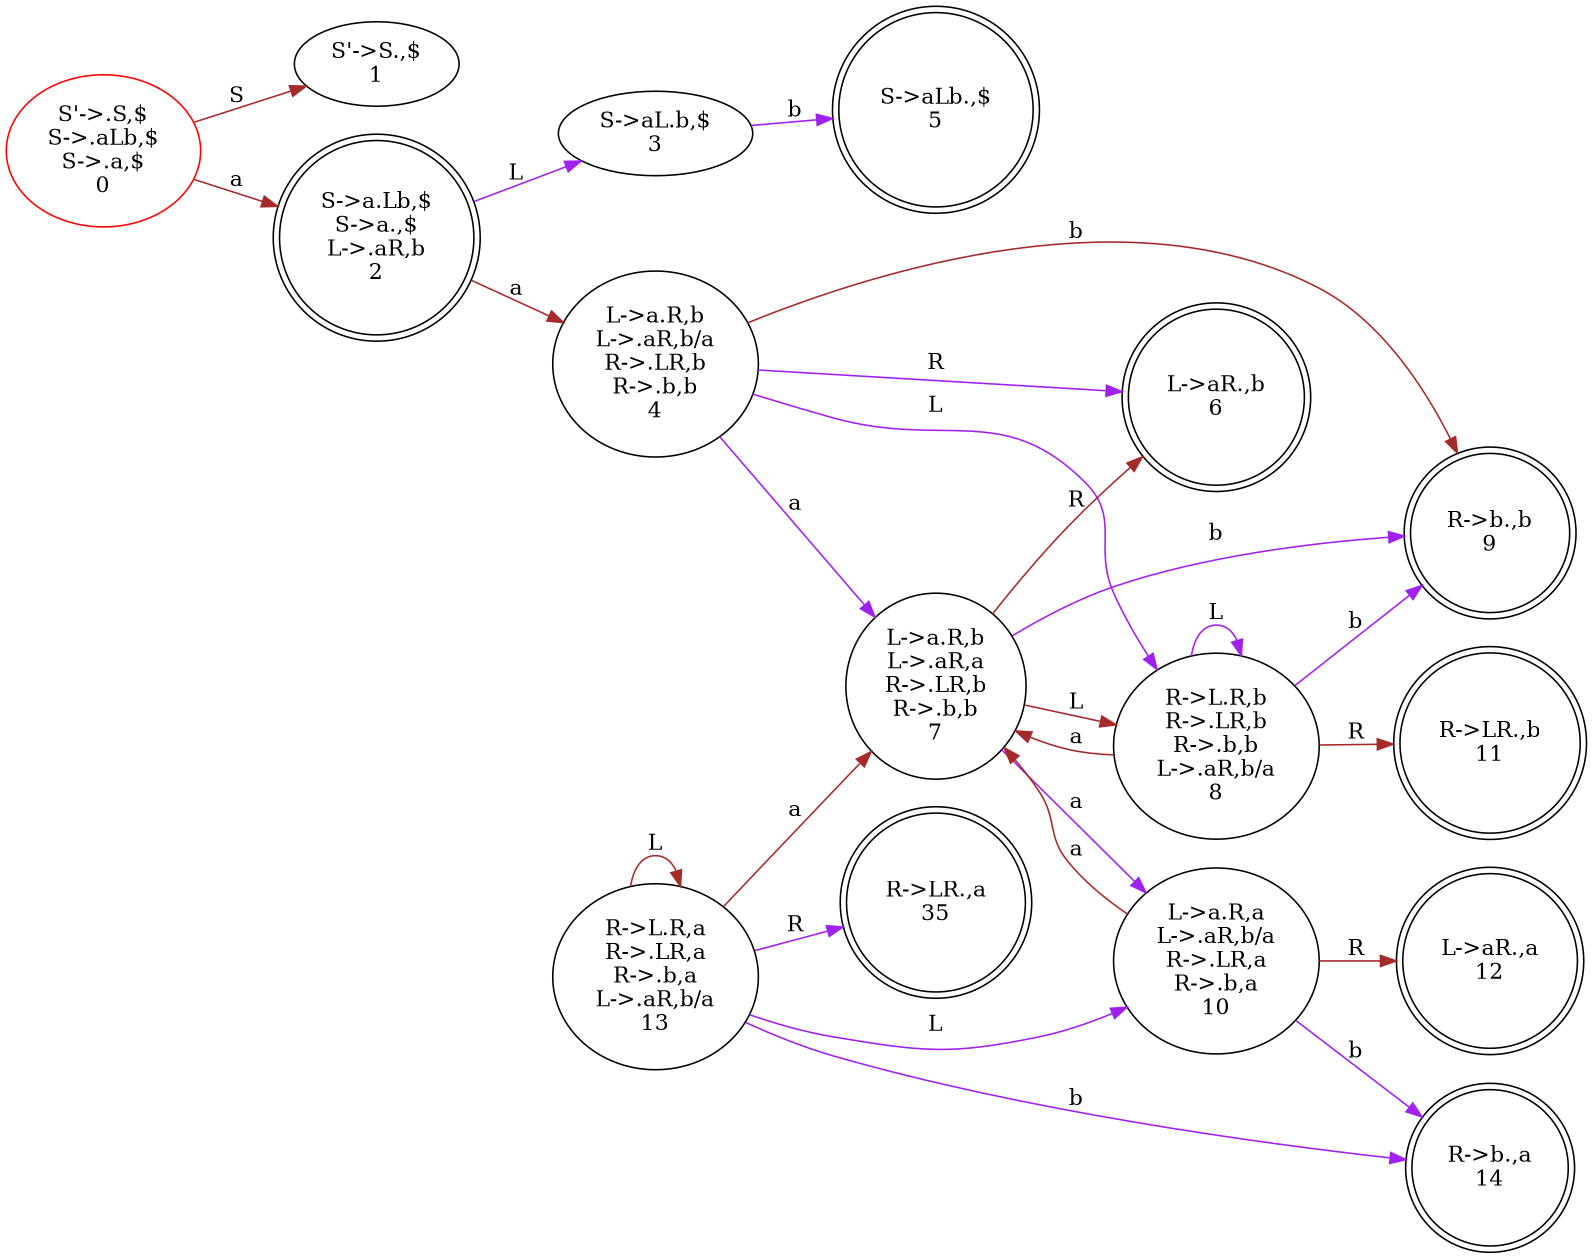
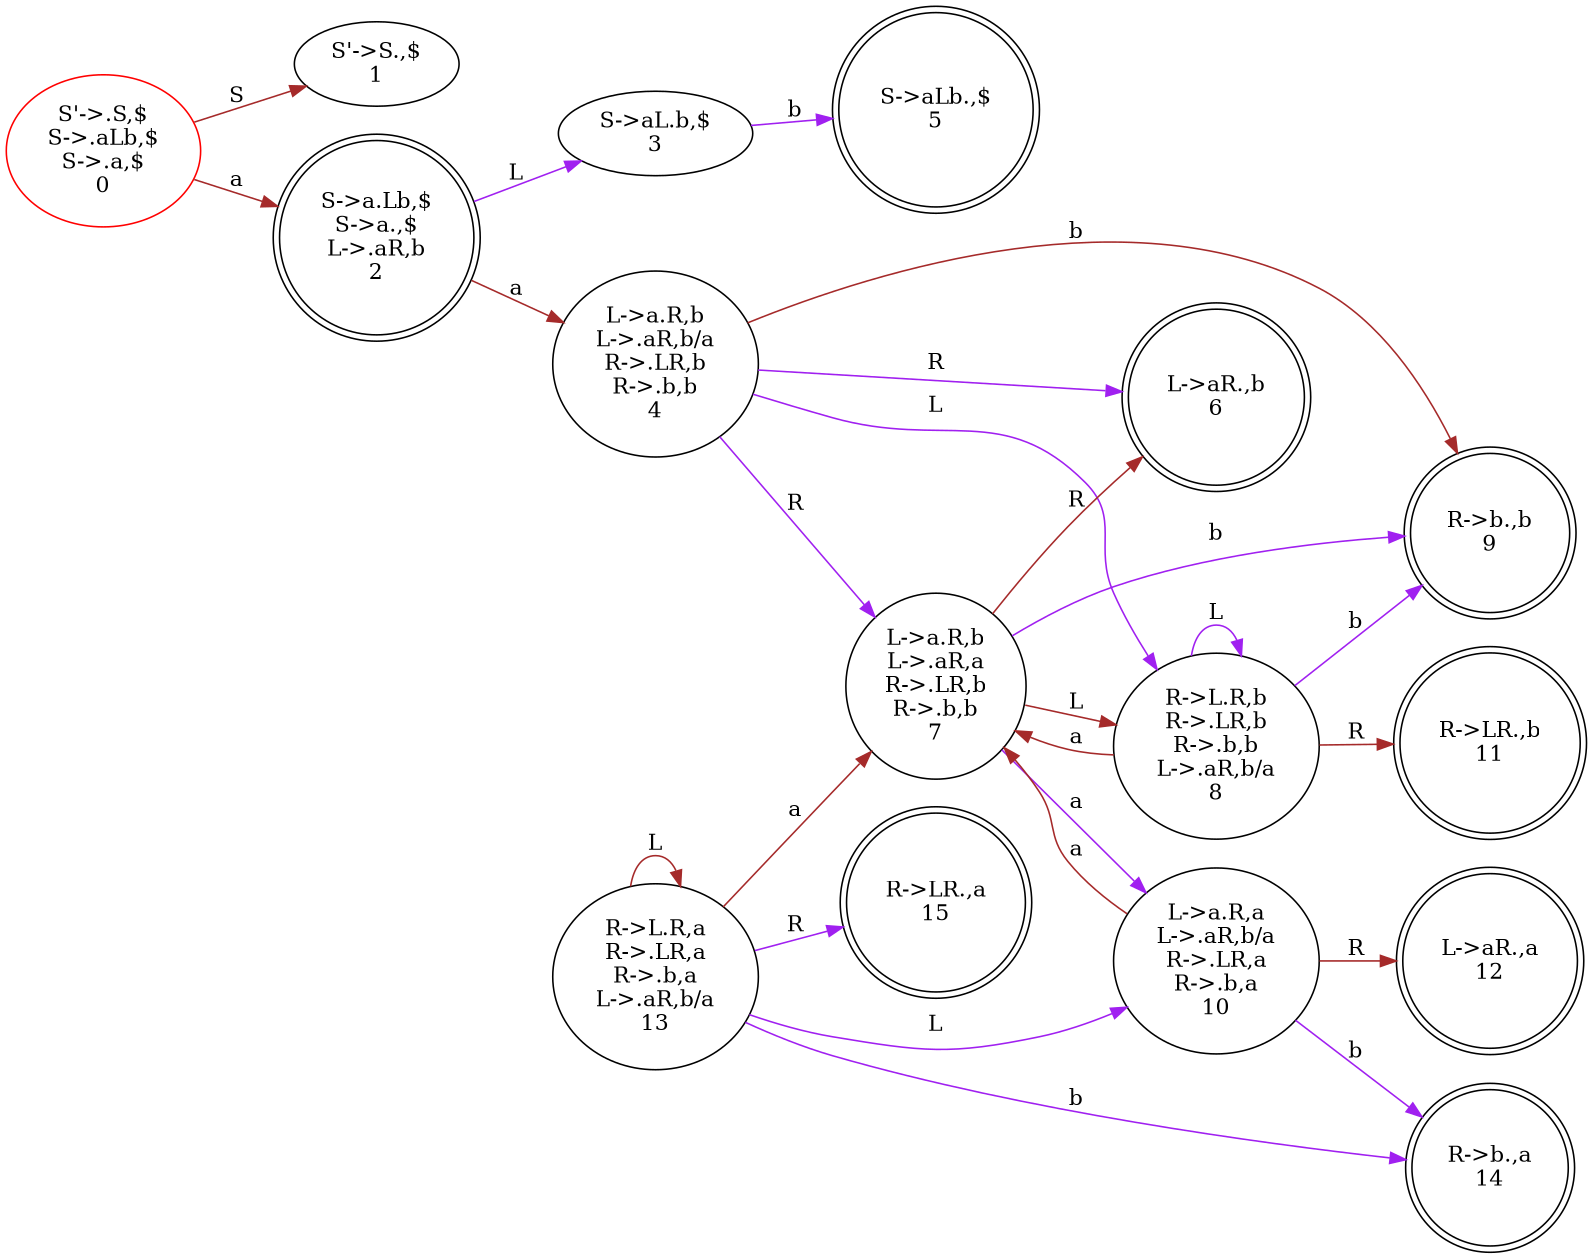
edge "L->a.R,b L->.aR,b/a R->.LR,b R->.b,b 4" -> "L->a.R,b L->.aR,a R->.LR,b R->.b,b 7": label "a" -> "R"
node "R->LR.,a 35": label "R->LR.,a 35" -> "R->LR.,a 15"
